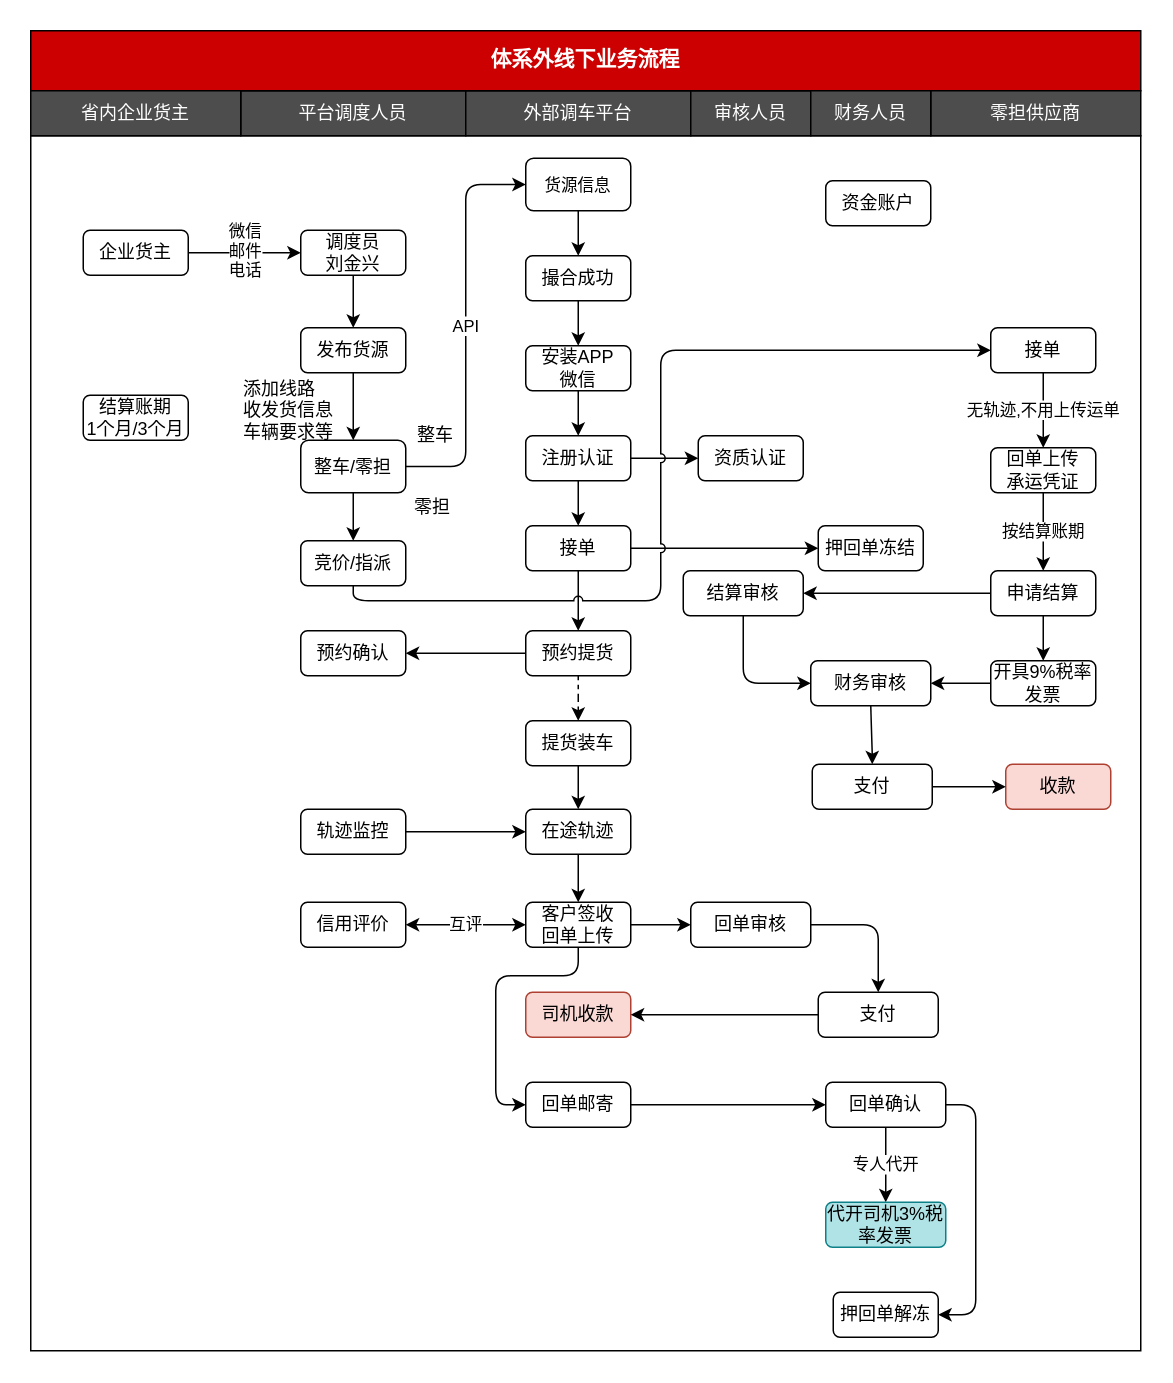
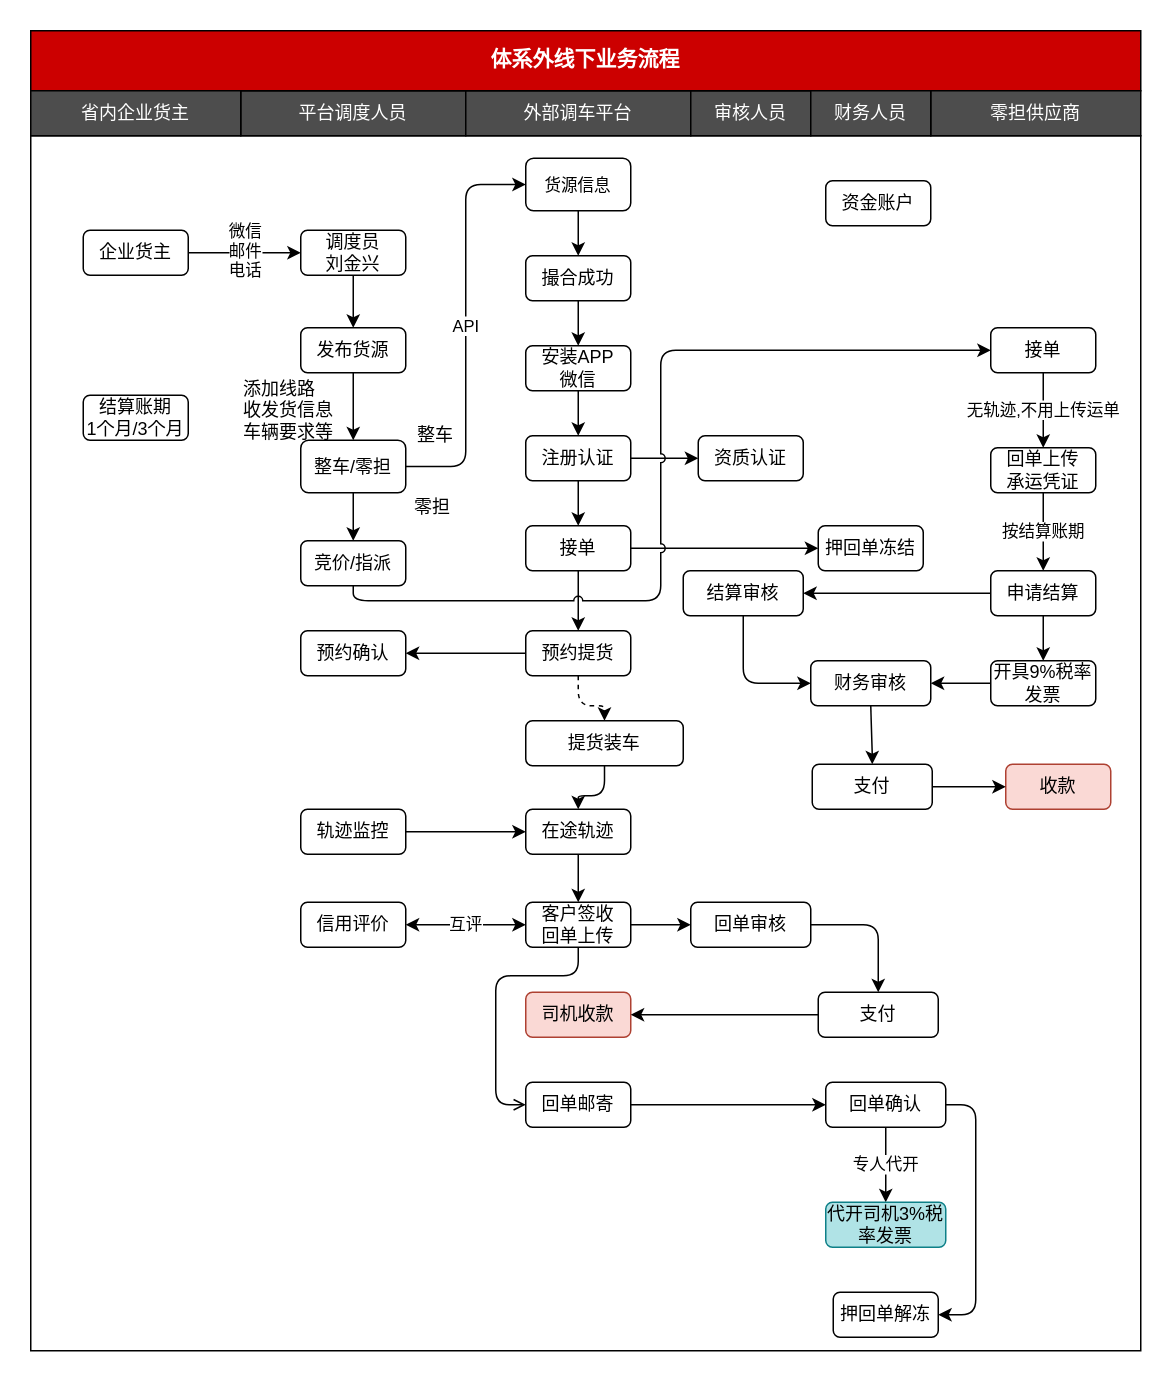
node "提货装车": size 105x45 -> 158x45
edge "客户签收 回单上传" -> "回单邮寄": arrowhead classic -> open
